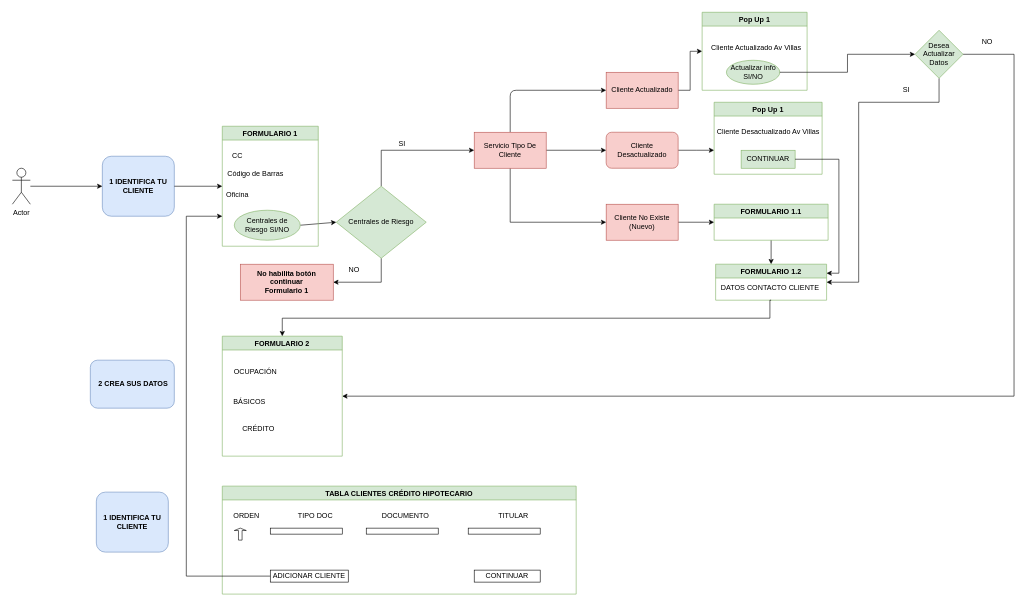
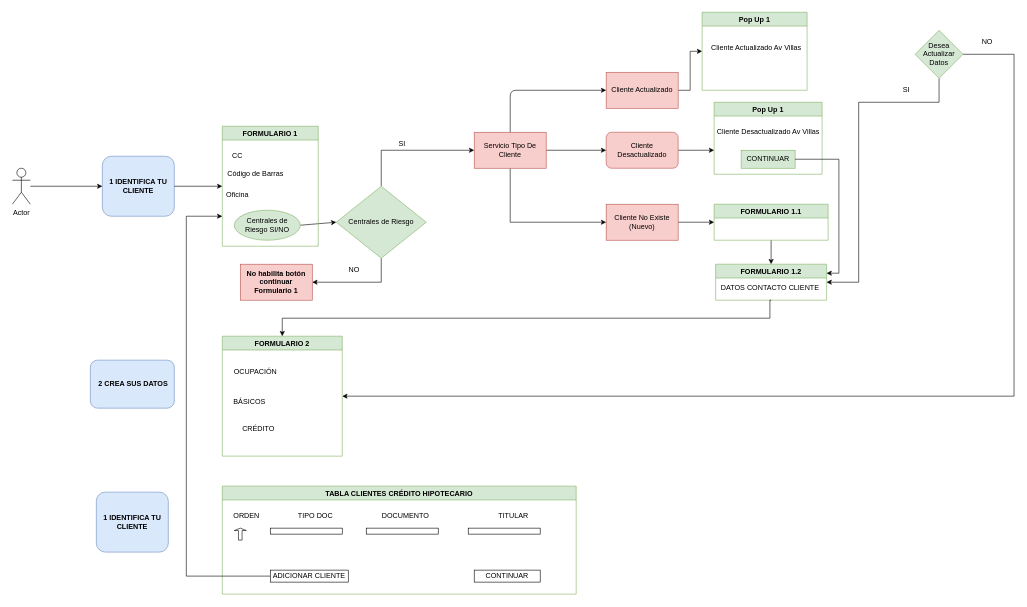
edge "Actualizar info SI/NO" -> "Desea Actualizar Datos": removed
node "Actualizar info SI/NO": removed
node "No habilita botón continuar Formulario 1": size 93x36 -> 72x36
